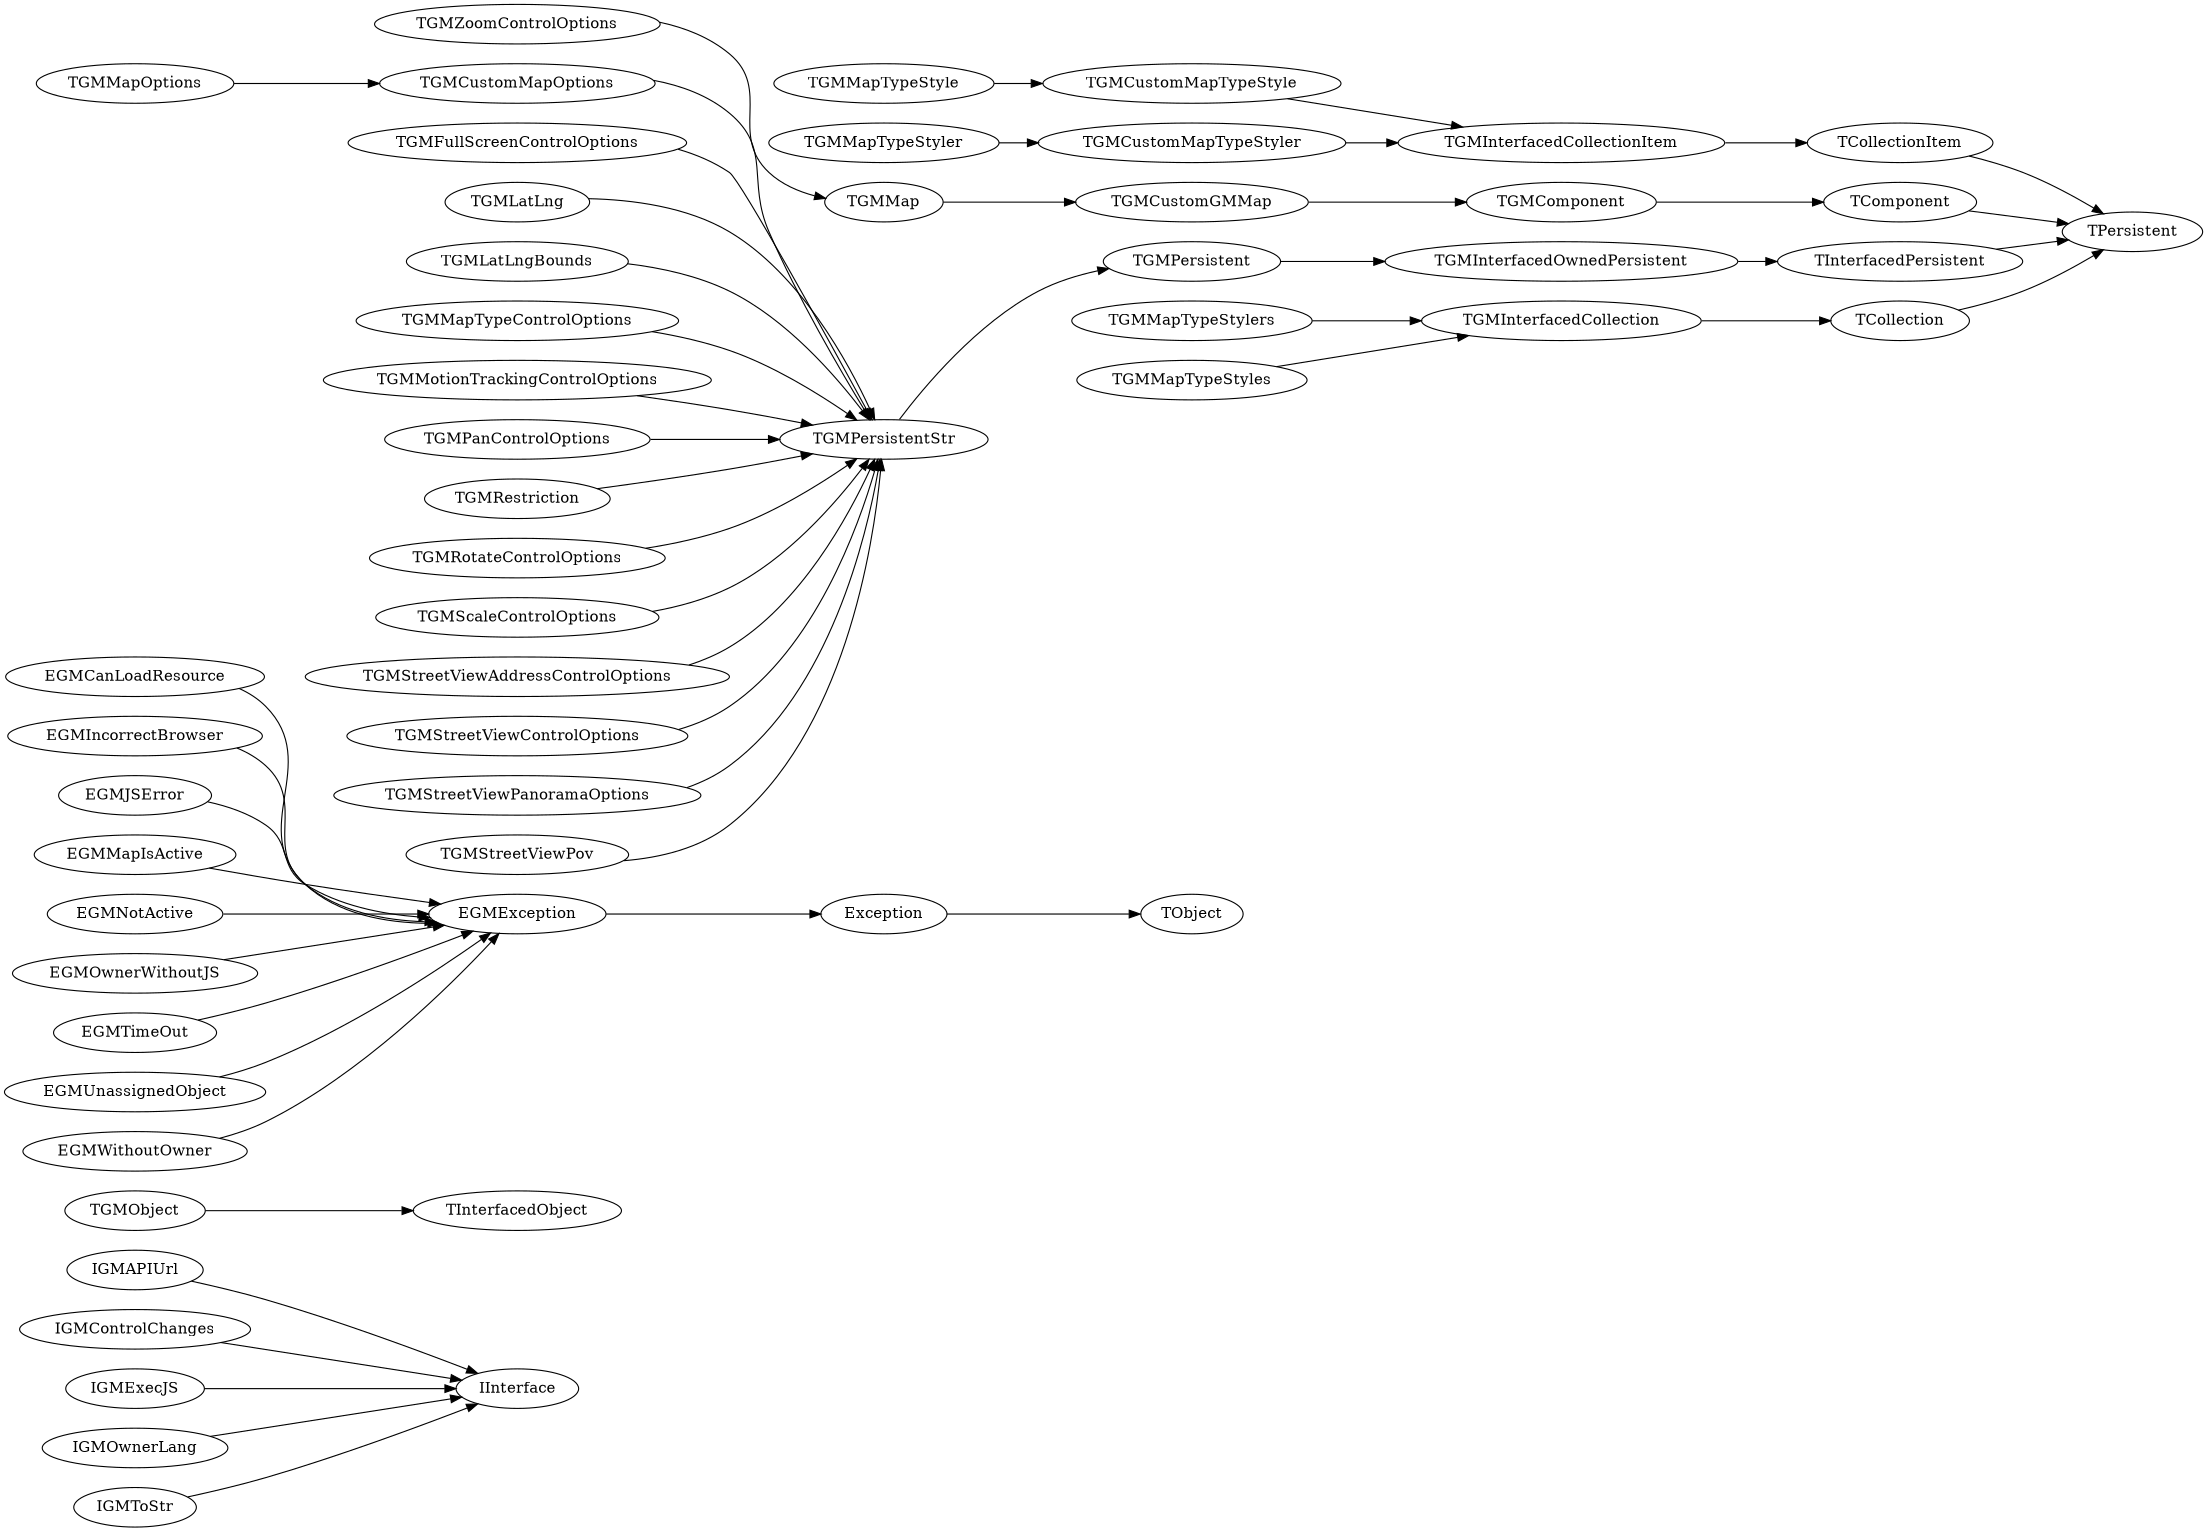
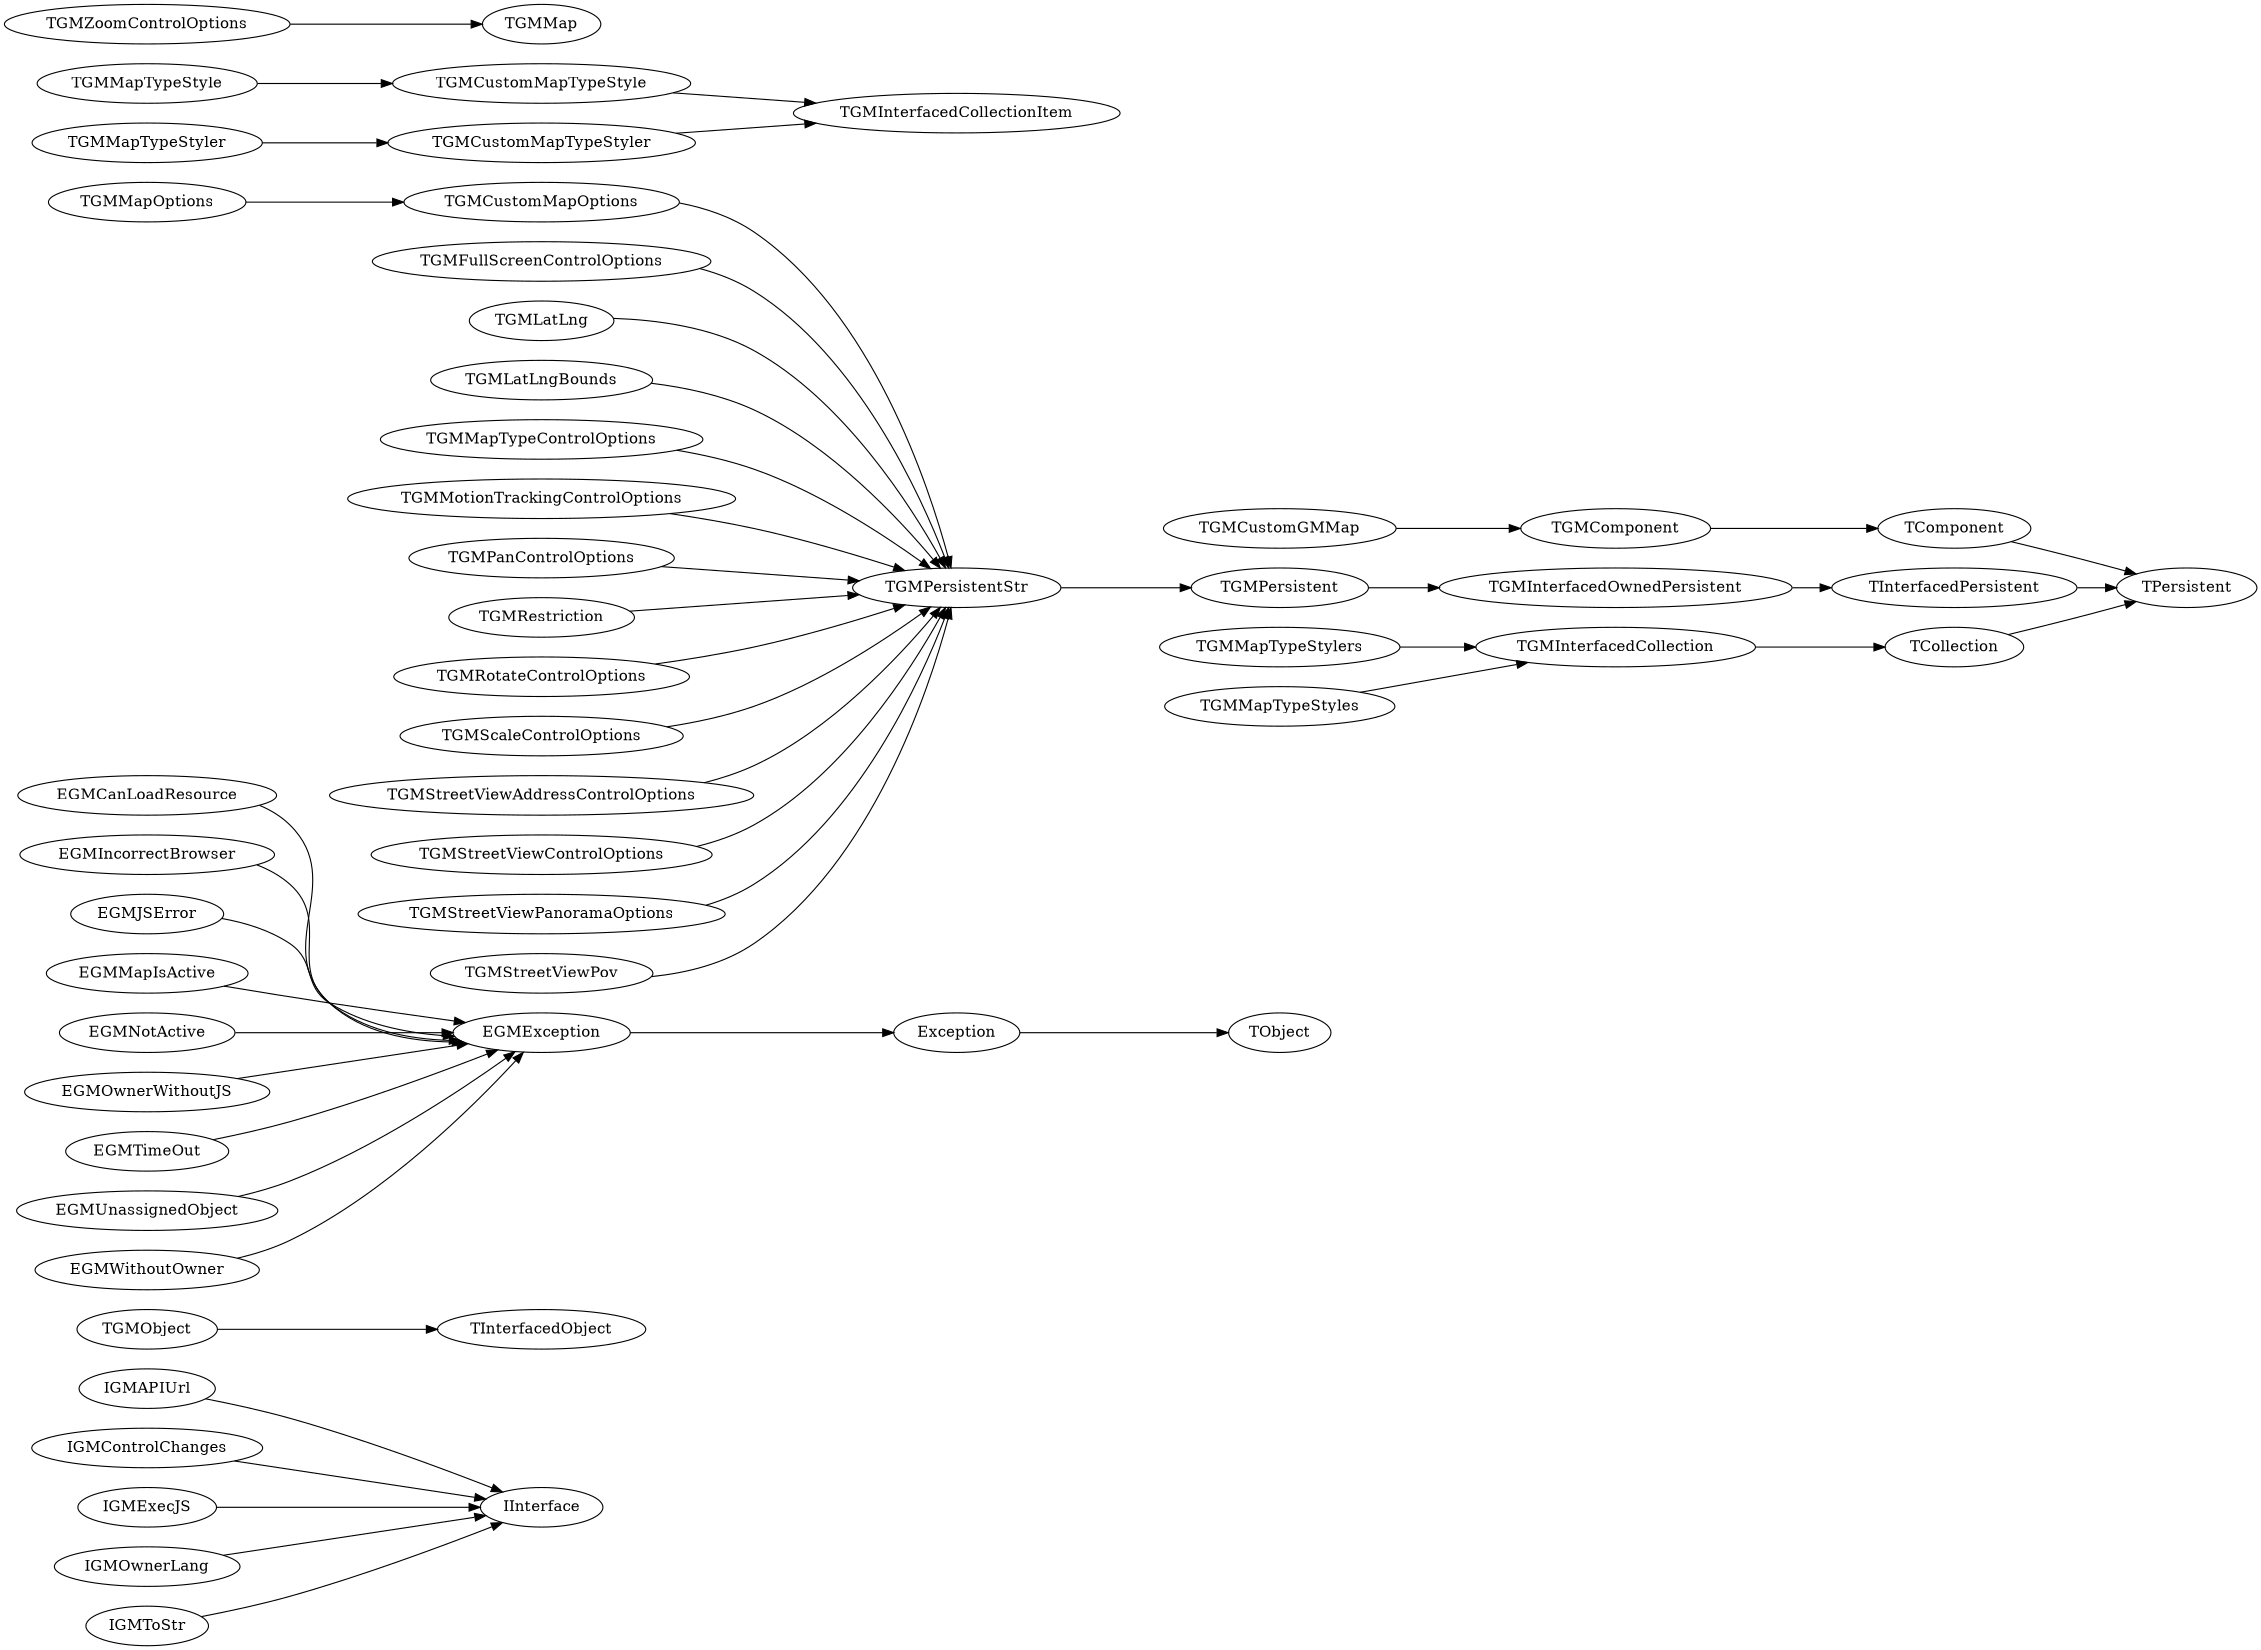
node "TCollectionItem": removed
edge "TGMMap" -> "TGMCustomGMMap": removed
